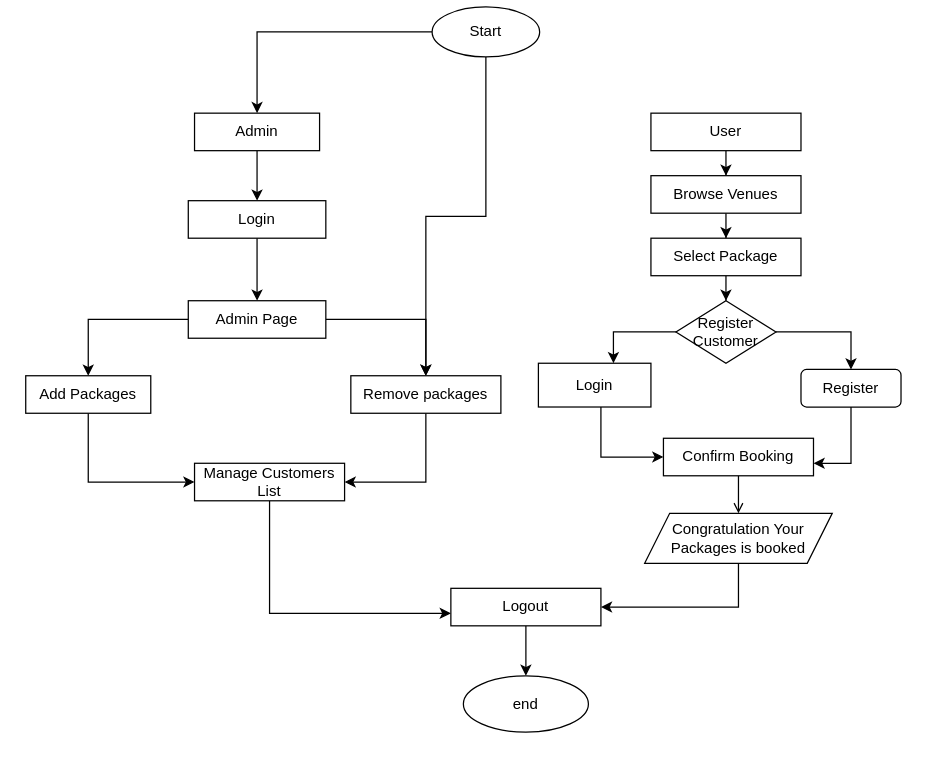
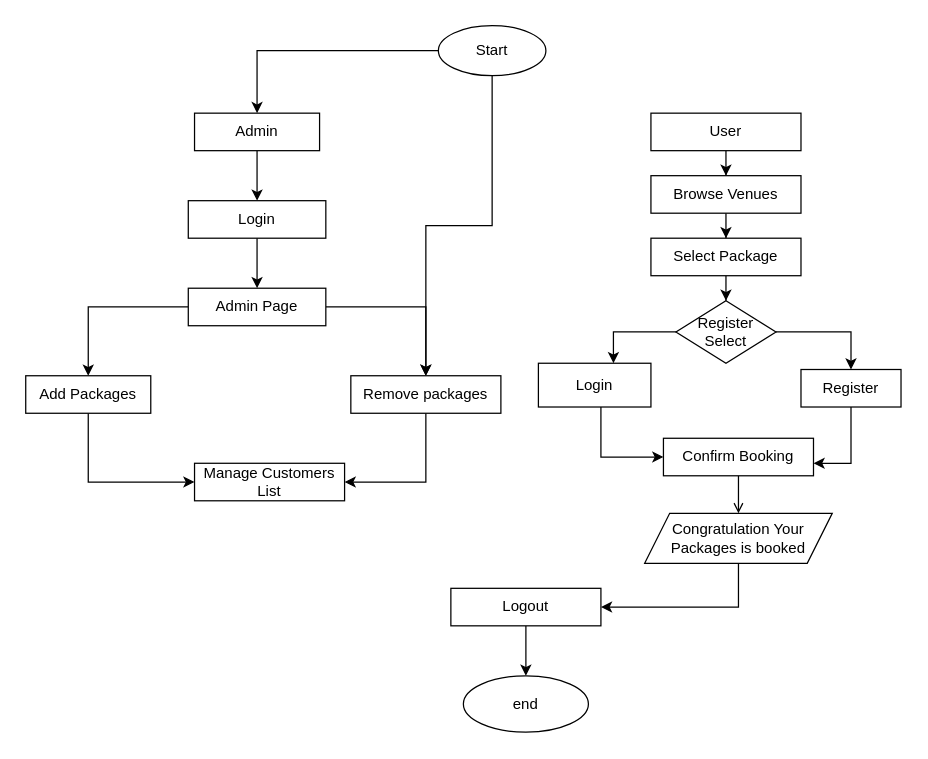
node "Start": moved (486, 32) -> (492, 51)
node "Admin Page": moved (257, 319) -> (257, 307)
node "Register Customer": label "Register Customer" -> "Register Select"
node "Register": shape rounded rectangle -> rectangle
edge "Manage Customers List" -> "Logout": removed
